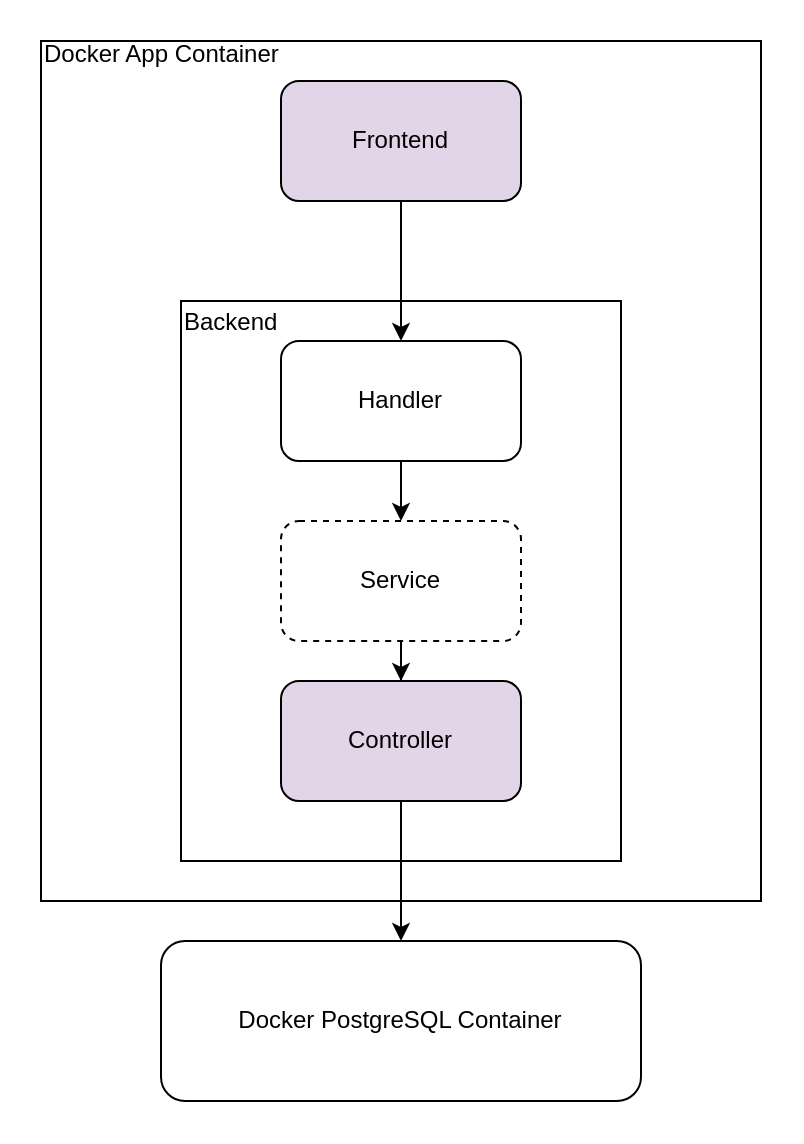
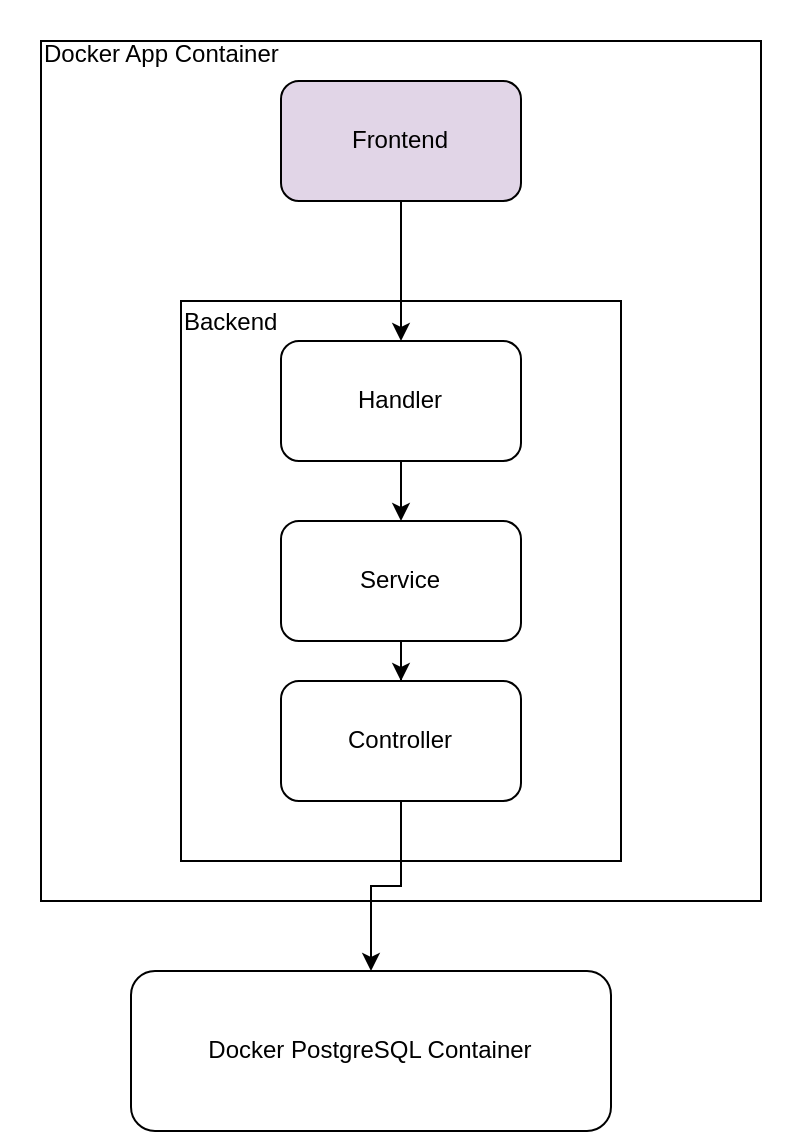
node "Service": style dashed -> solid
node "Controller": fillcolor #e1d5e7 -> #ffffff
node "Docker PostgreSQL Container": moved (401, 1021) -> (371, 1051)
